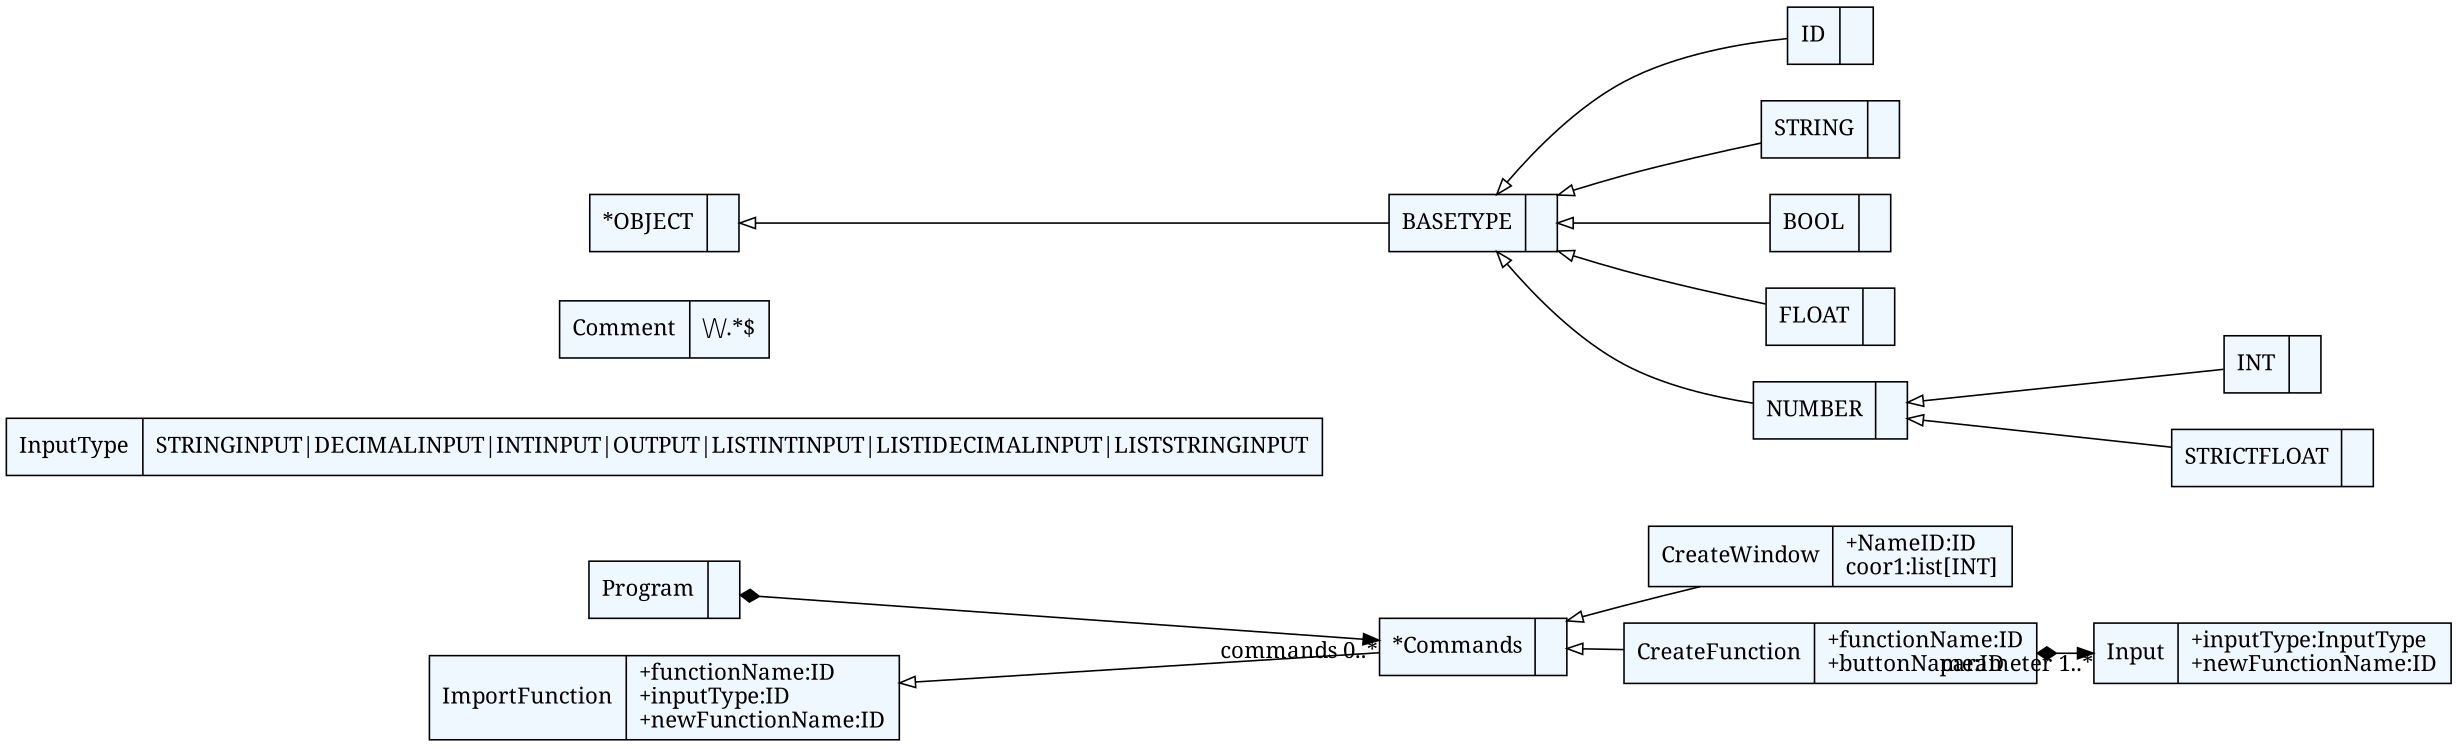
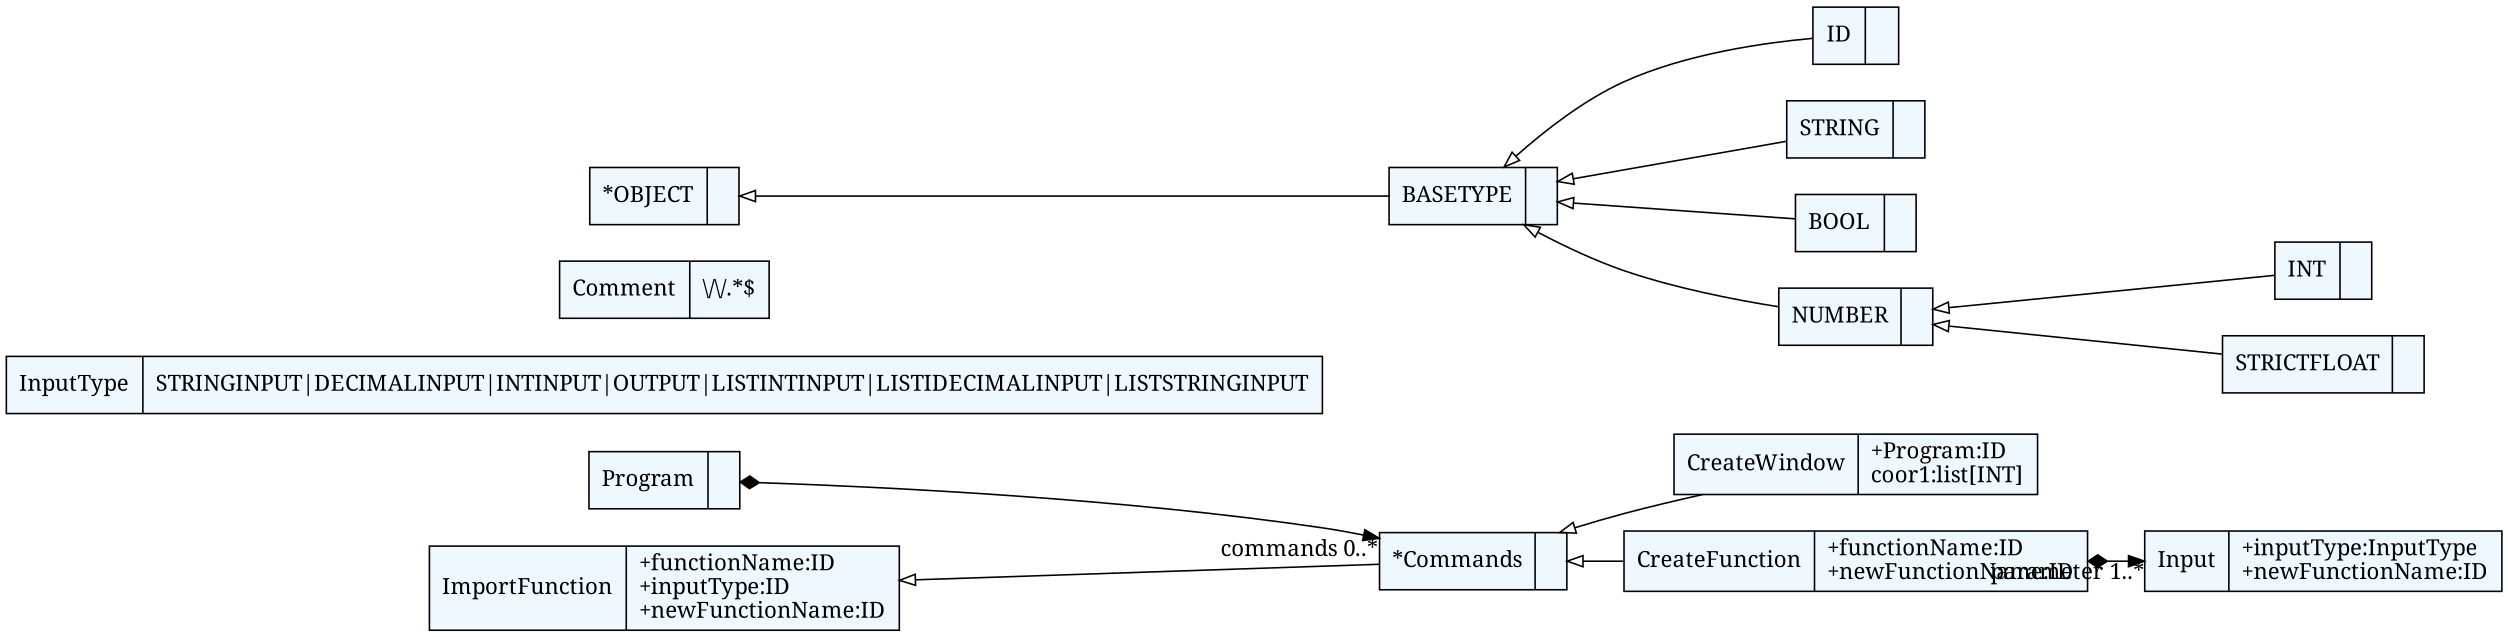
node "FLOAT": removed
node "CreateWindow": text "+NameID:ID" -> "+Program:ID"
node "CreateFunction": text "+buttonName:ID" -> "+newFunctionName:ID"
